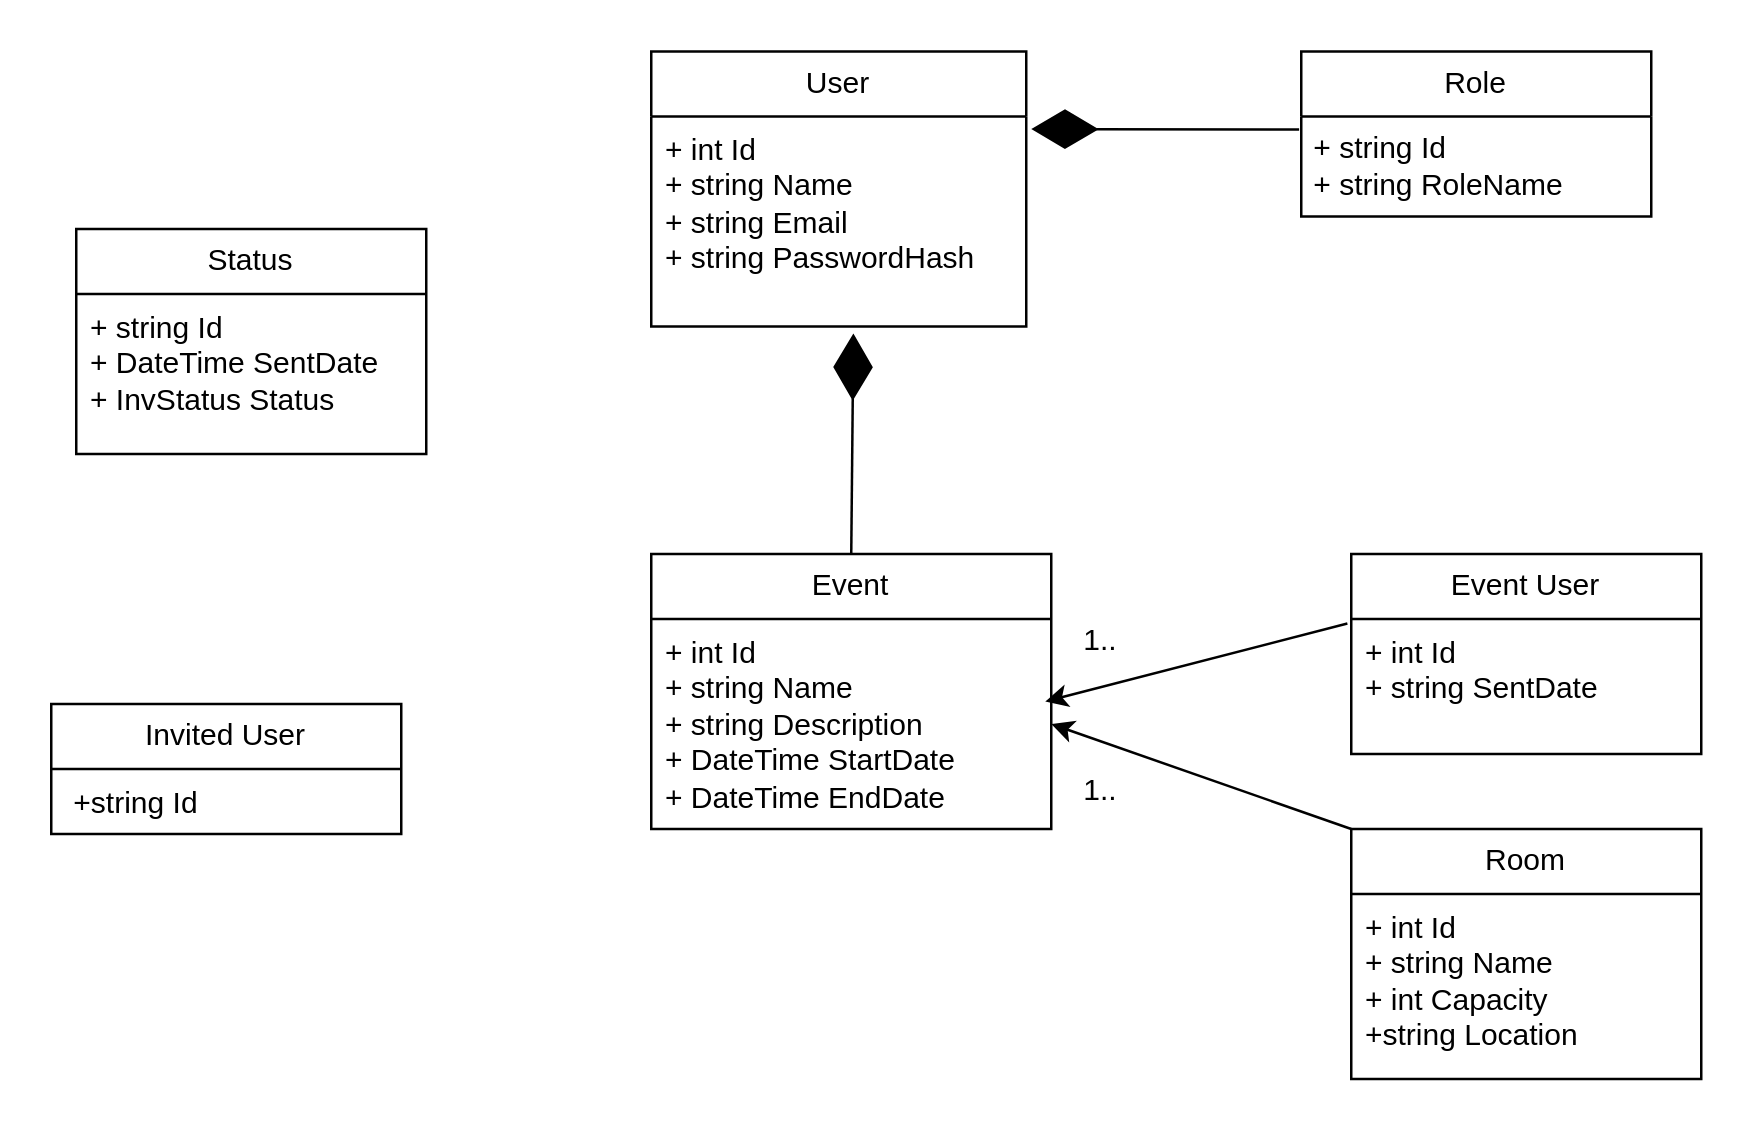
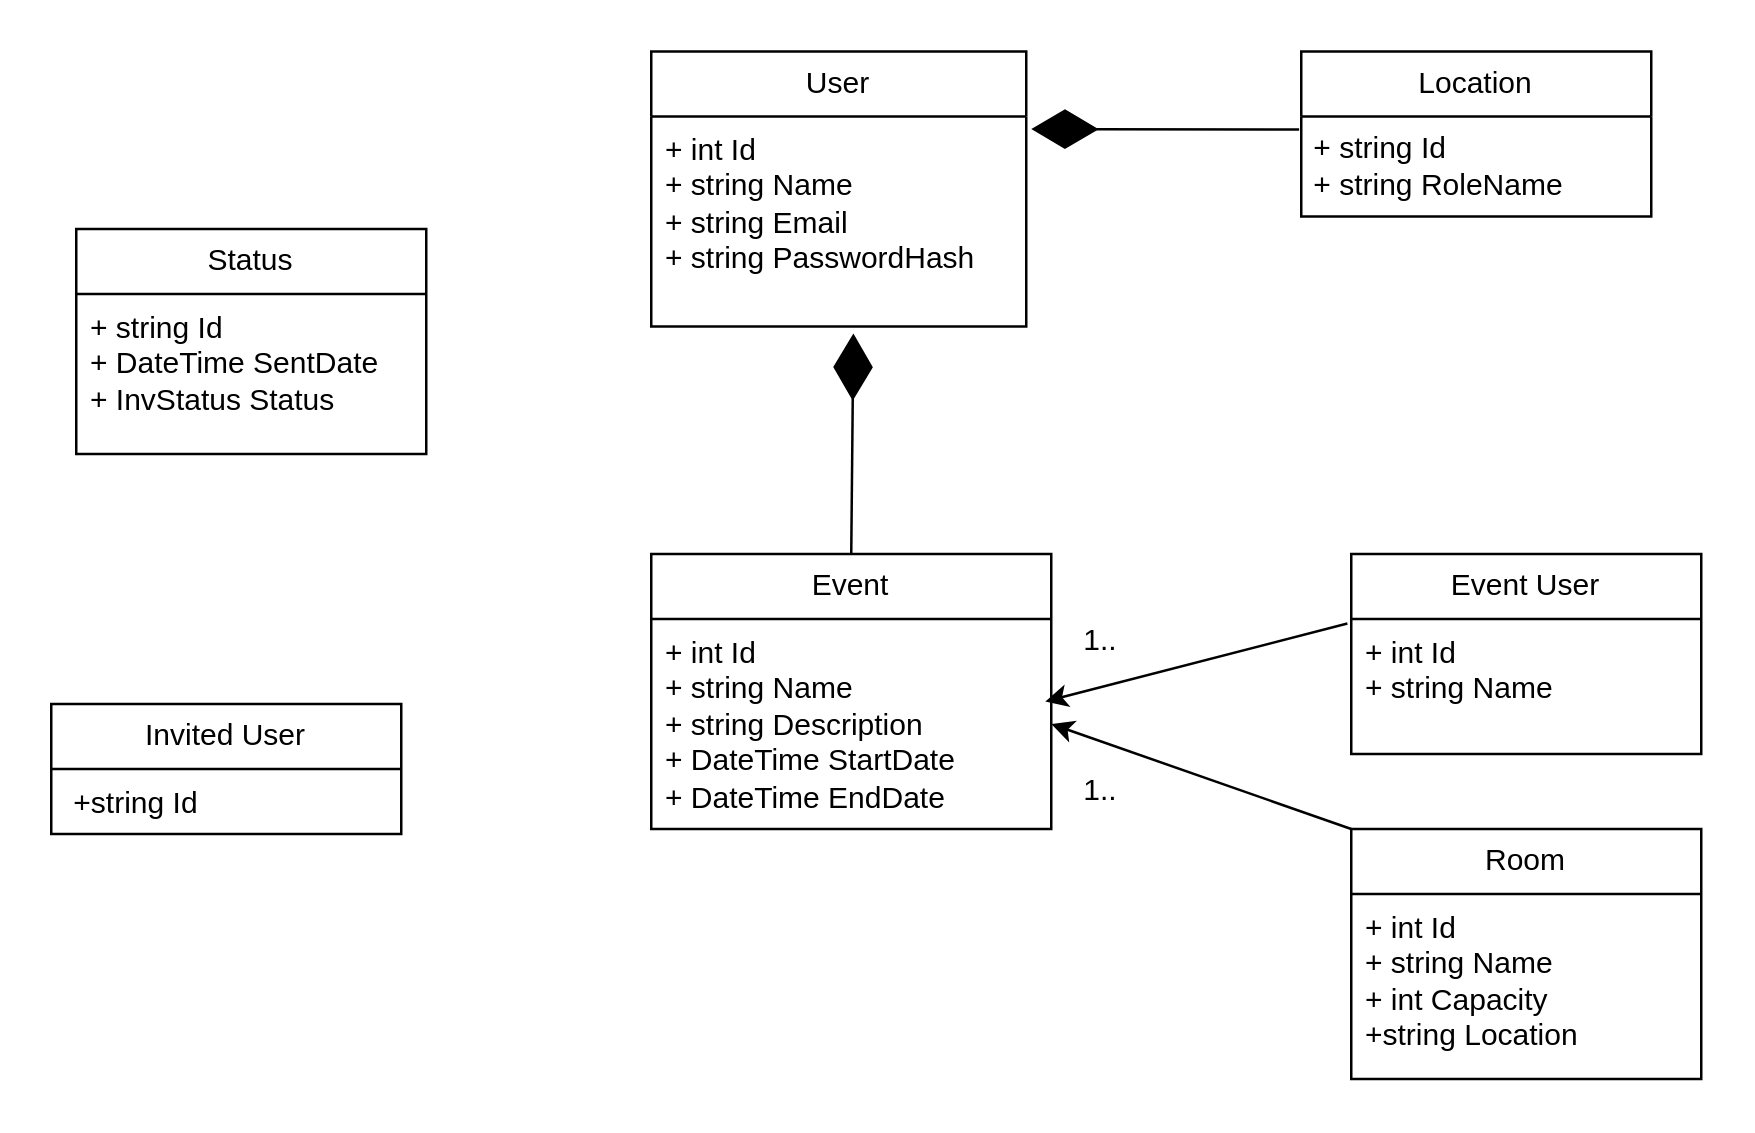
node "Role": label "Role" -> "Location"
node "+ int Id + string SentDate": label "+ int Id + string SentDate" -> "+ int Id + string Name"
